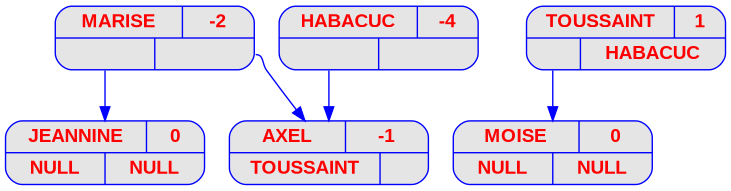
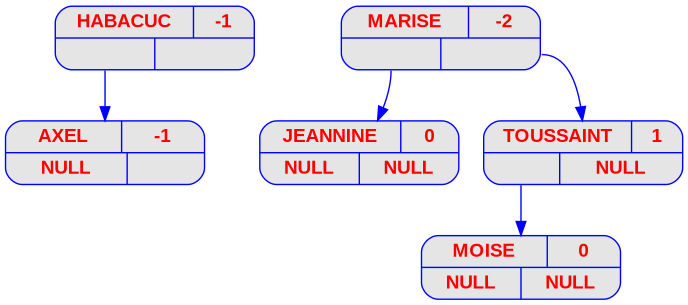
node "HABACUC": text "-4" -> "-1"
node "TOUSSAINT": text "HABACUC" -> "NULL"
edge "MARISE" -> "AXEL": now "MARISE" -> "TOUSSAINT"
node "AXEL": text "TOUSSAINT" -> "NULL"
